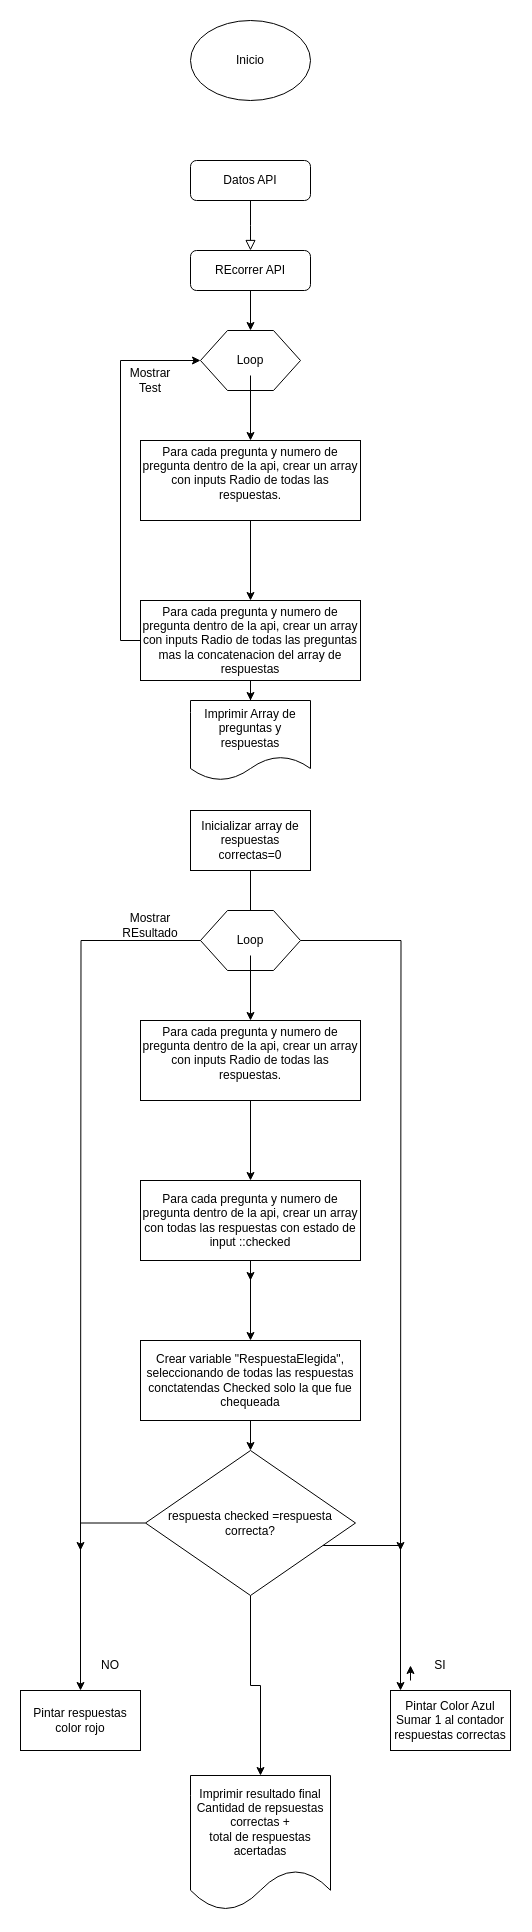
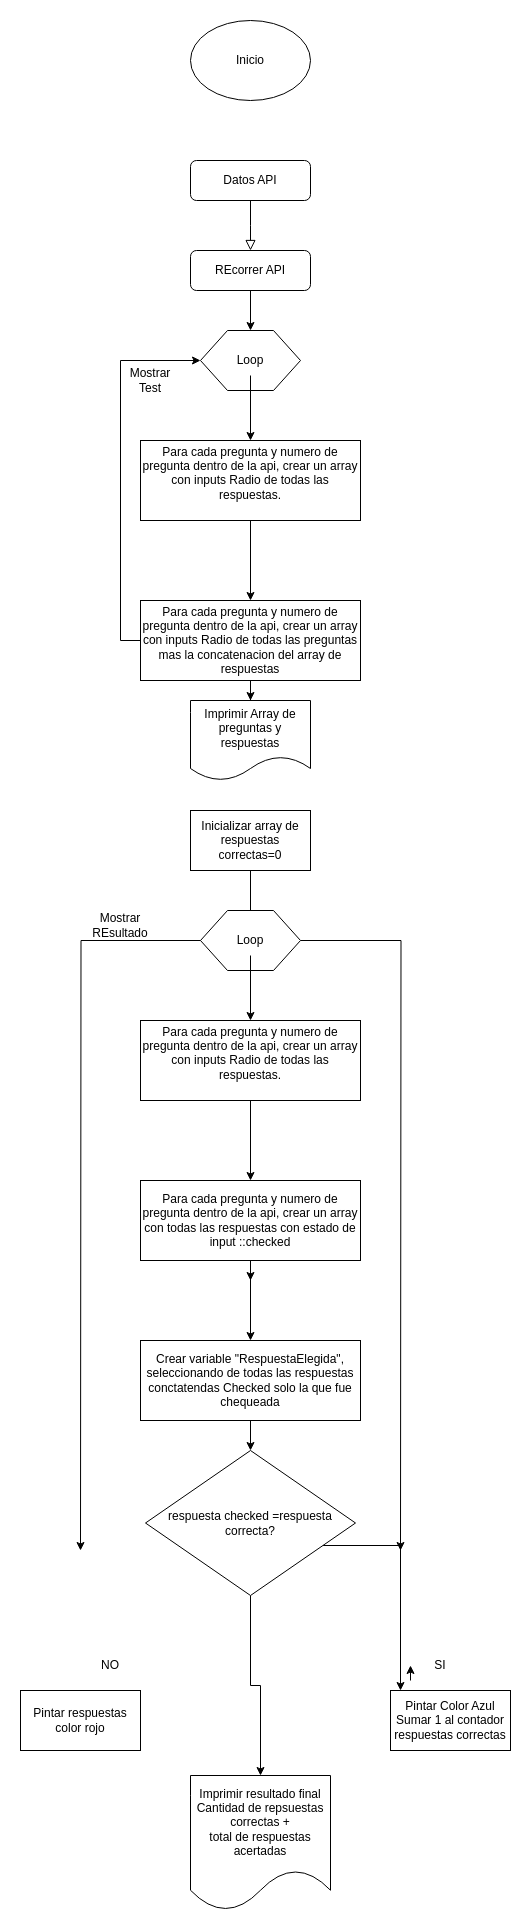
node "Mostrar REsultado": moved (151, 926) -> (121, 926)
edge "respuesta checked =respuesta correcta?" -> "Pintar respuestas color rojo": removed
